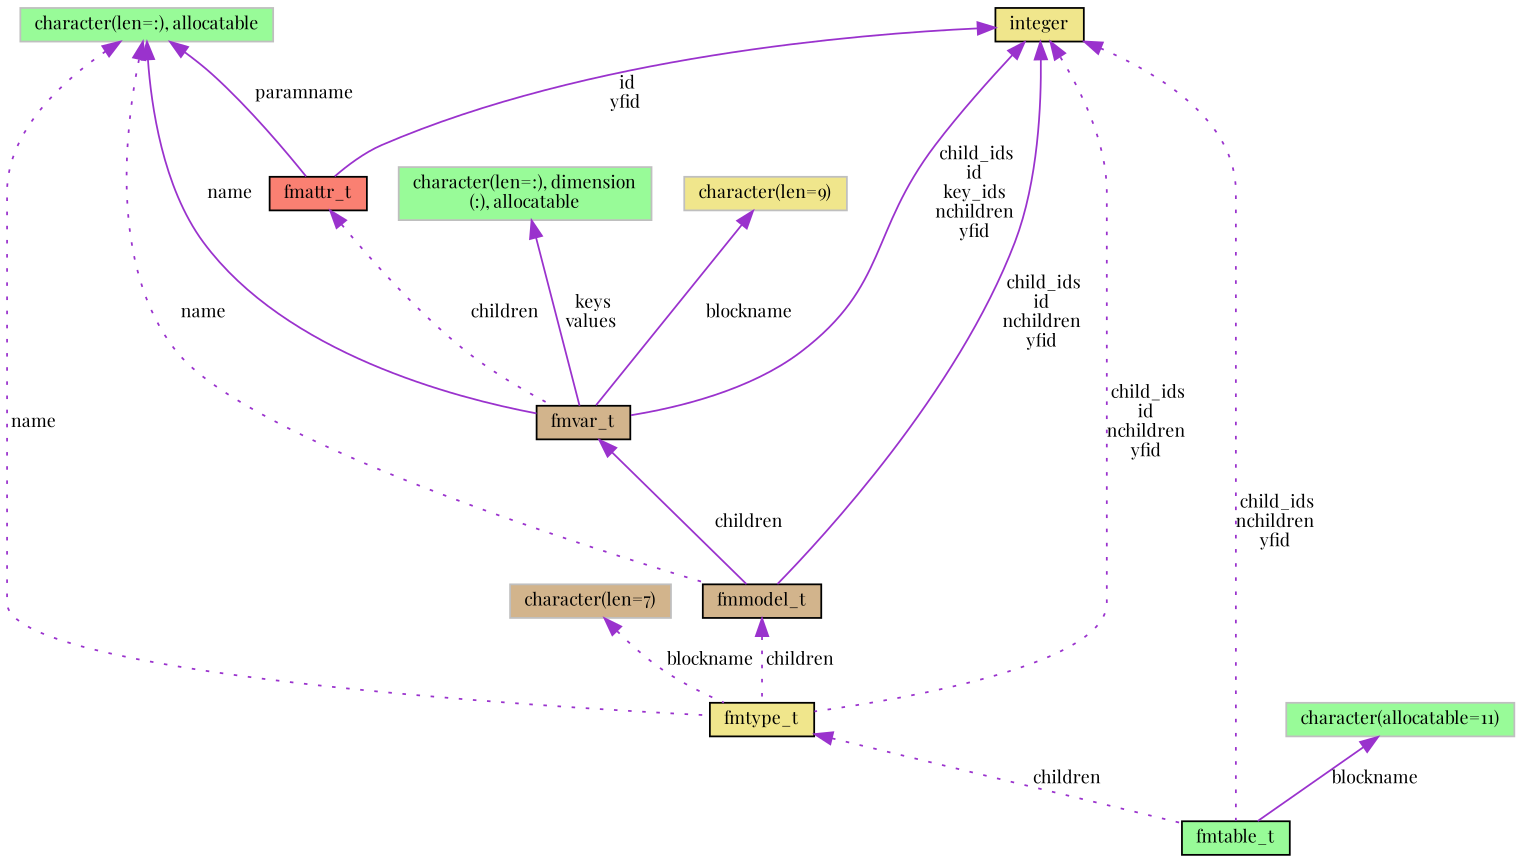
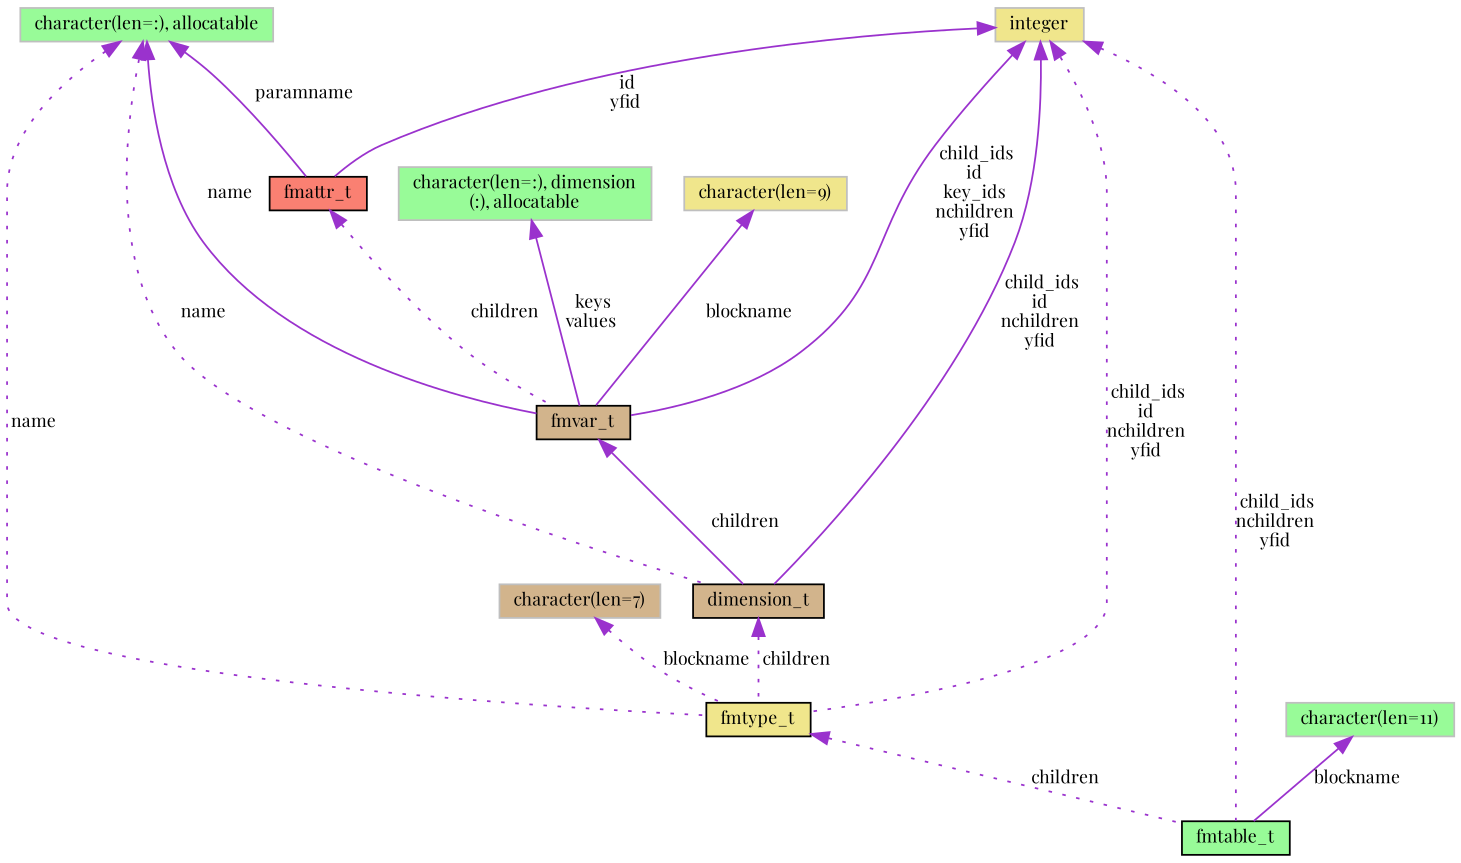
node "integer": color black -> grey75
node "fmmodel_t": label "fmmodel_t" -> "dimension_t"
node "character(allocatable=11)": label "character(allocatable=11)" -> "character(len=11)"
